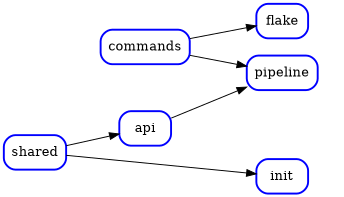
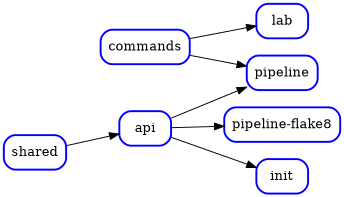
node "flake": label "flake" -> "lab"
node "pipeline-flake8": added
edge "shared" -> "init": now "api" -> "init"
